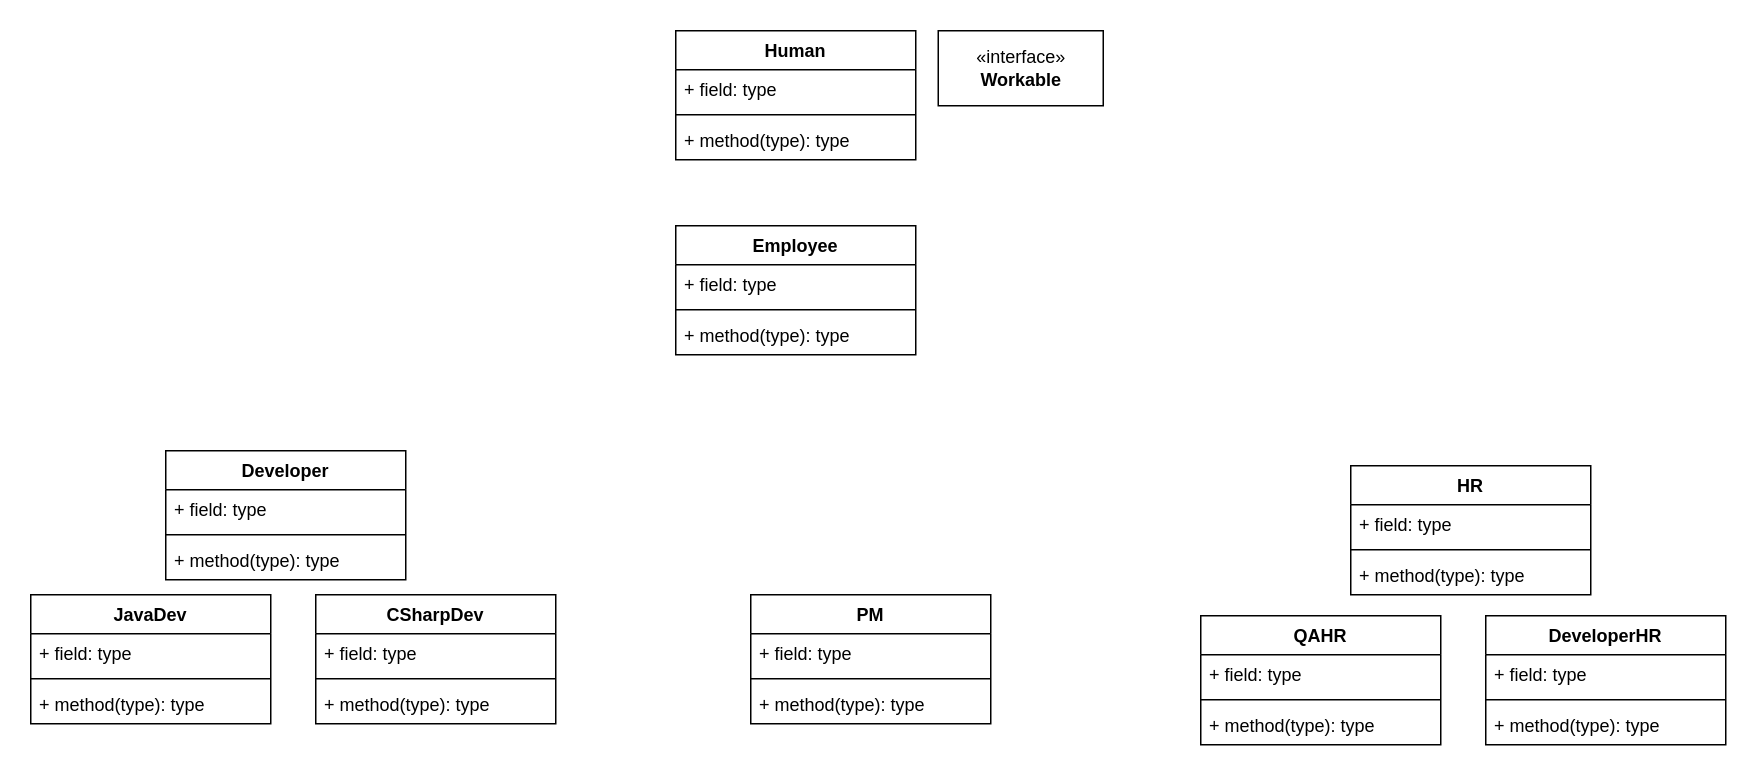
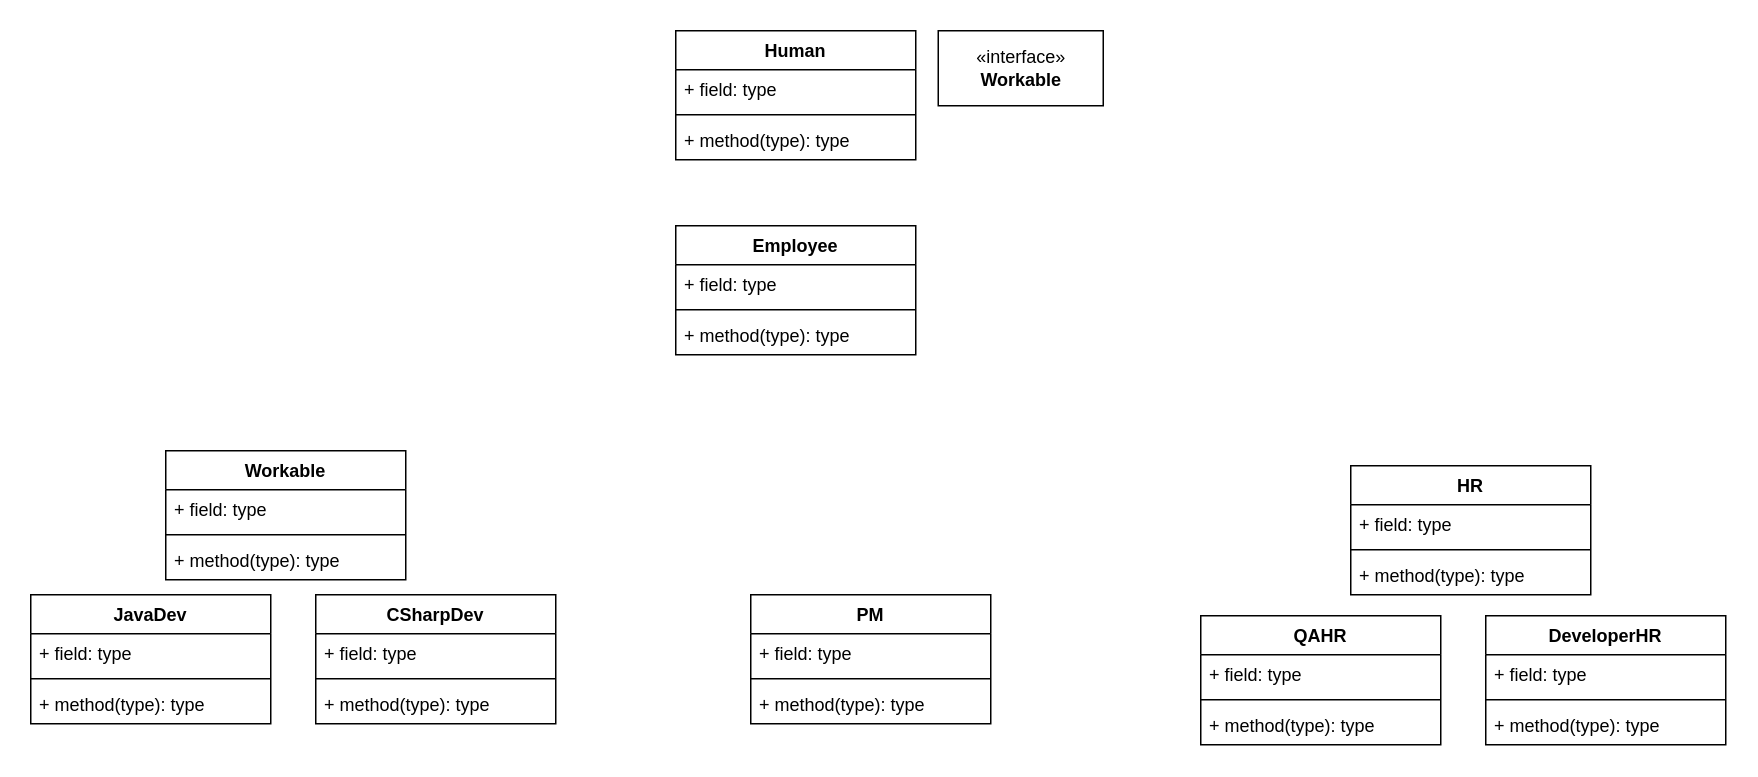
node "Developer": label "Developer" -> "Workable"
